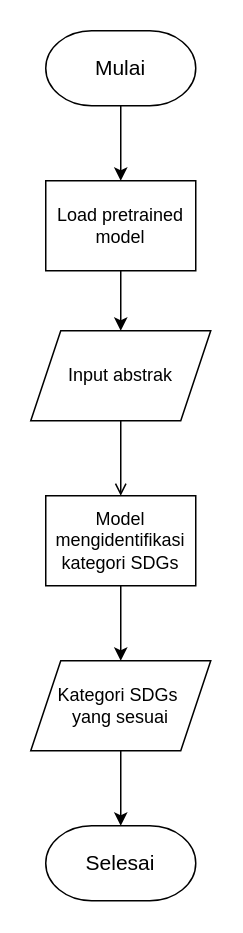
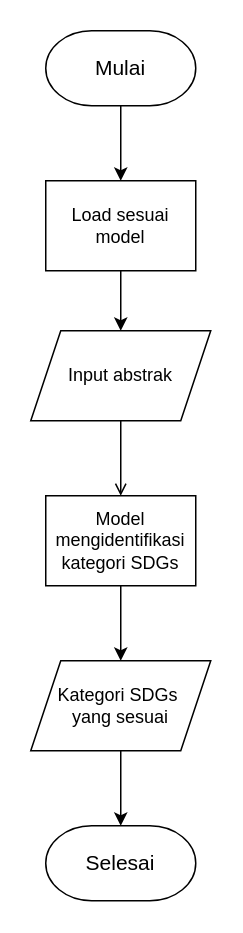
node "Load pretrained model": label "Load pretrained model" -> "Load sesuai model"
